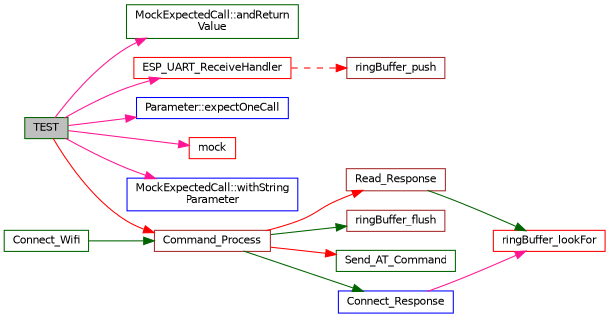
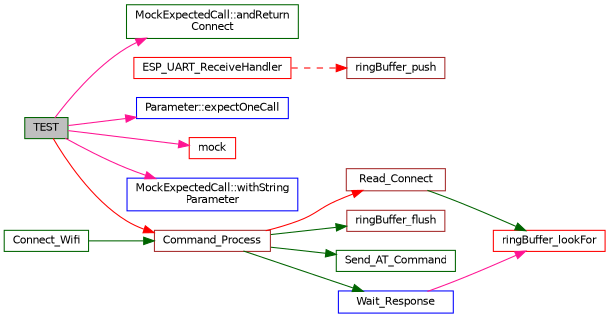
node "MockExpectedCall::andReturn Value": label "MockExpectedCall::andReturn Value" -> "MockExpectedCall::andReturn Connect"
edge "TEST" -> "ESP_UART_ReceiveHandler": removed
node "Read_Response": label "Read_Response" -> "Read_Connect"
edge "Command_Process" -> "Send_AT_Command": color red -> darkgreen
node "Connect_Response": label "Connect_Response" -> "Wait_Response"
